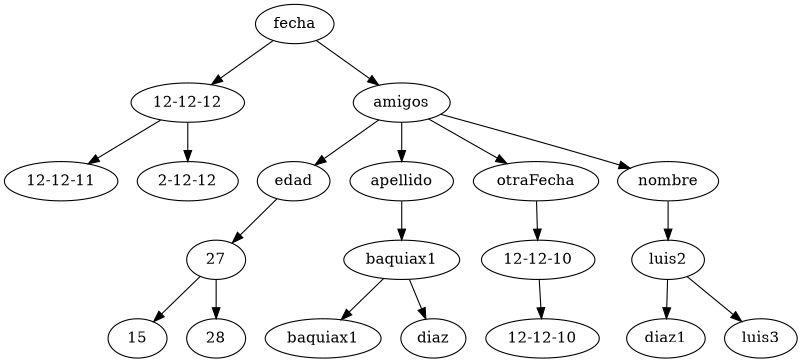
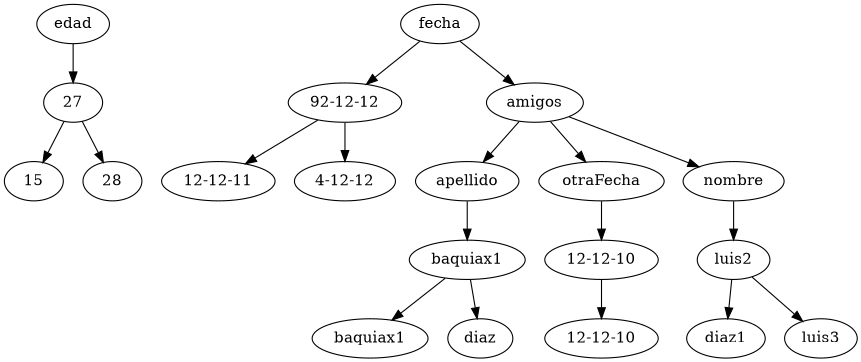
node "12-12-12": label "12-12-12" -> "92-12-12"
edge "amigos" -> "edad": removed
node "2-12-12": label "2-12-12" -> "4-12-12"
